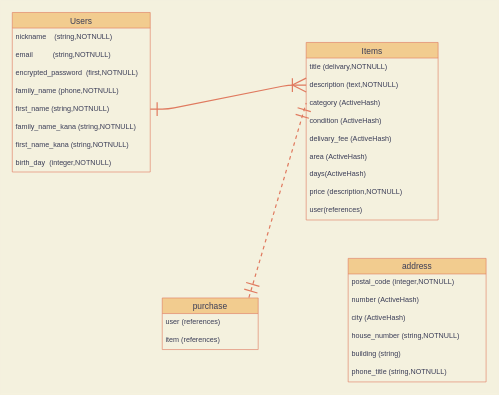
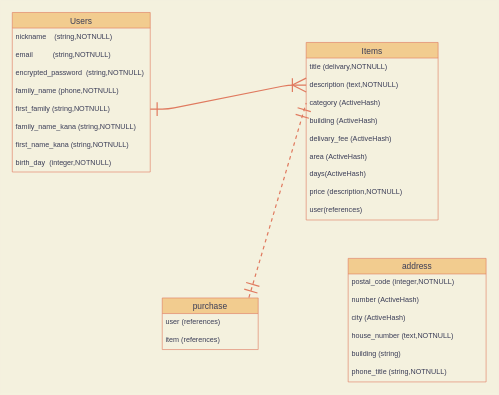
node "encrypted_password (first,NOTNULL)": label "encrypted_password (first,NOTNULL)" -> "encrypted_password (string,NOTNULL)"
node "first_name (string,NOTNULL)": label "first_name (string,NOTNULL)" -> "first_family (string,NOTNULL)"
node "condition (ActiveHash)": label "condition (ActiveHash)" -> "building (ActiveHash)"
node "house_number (string,NOTNULL)": label "house_number (string,NOTNULL)" -> "house_number (text,NOTNULL)"
